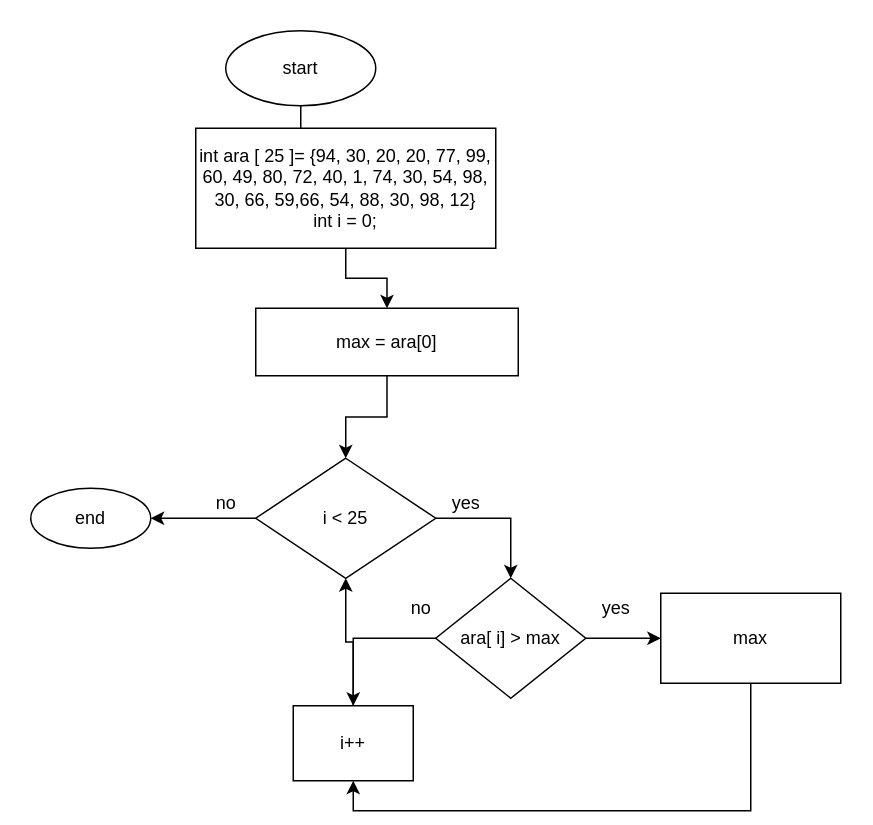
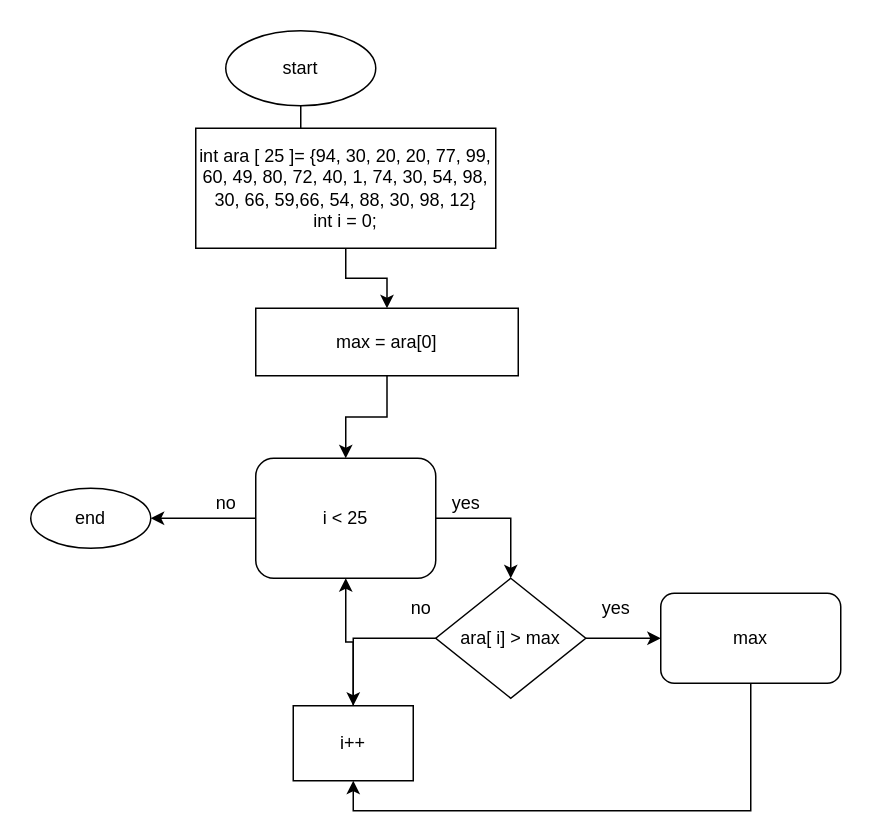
node "i < 25": shape diamond -> rounded rectangle
node "max": shape rectangle -> rounded rectangle
